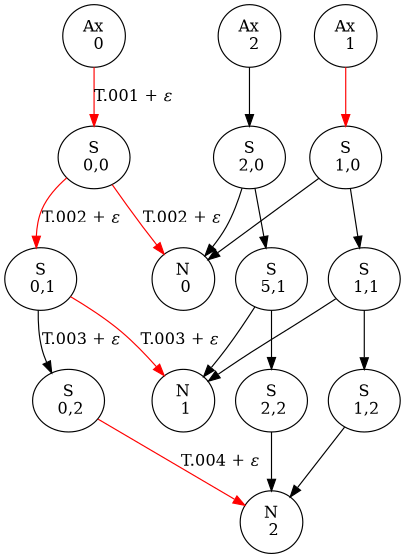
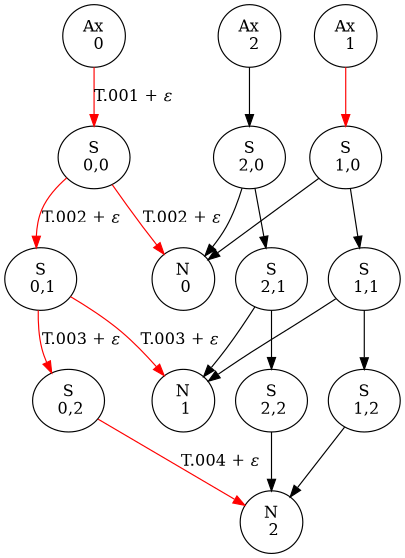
node "S 5,1": label "S 5,1" -> "S 2,1"
edge "S 0,1" -> "S 0,2": color black -> red
